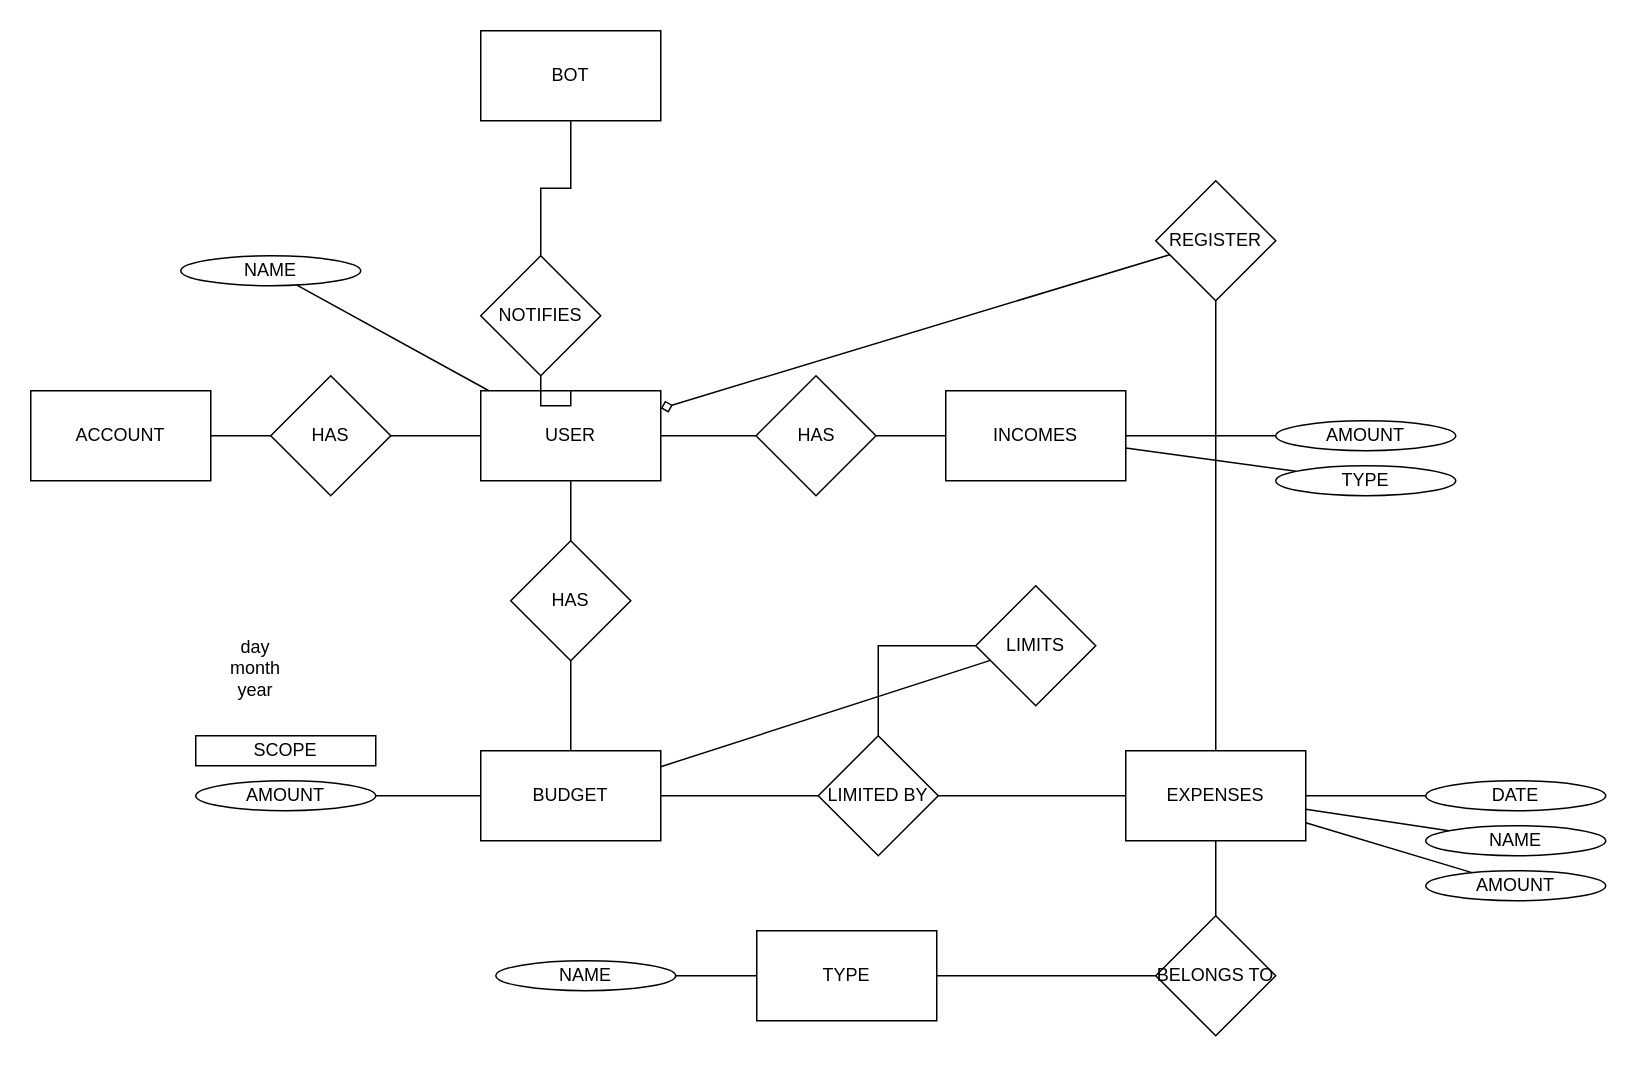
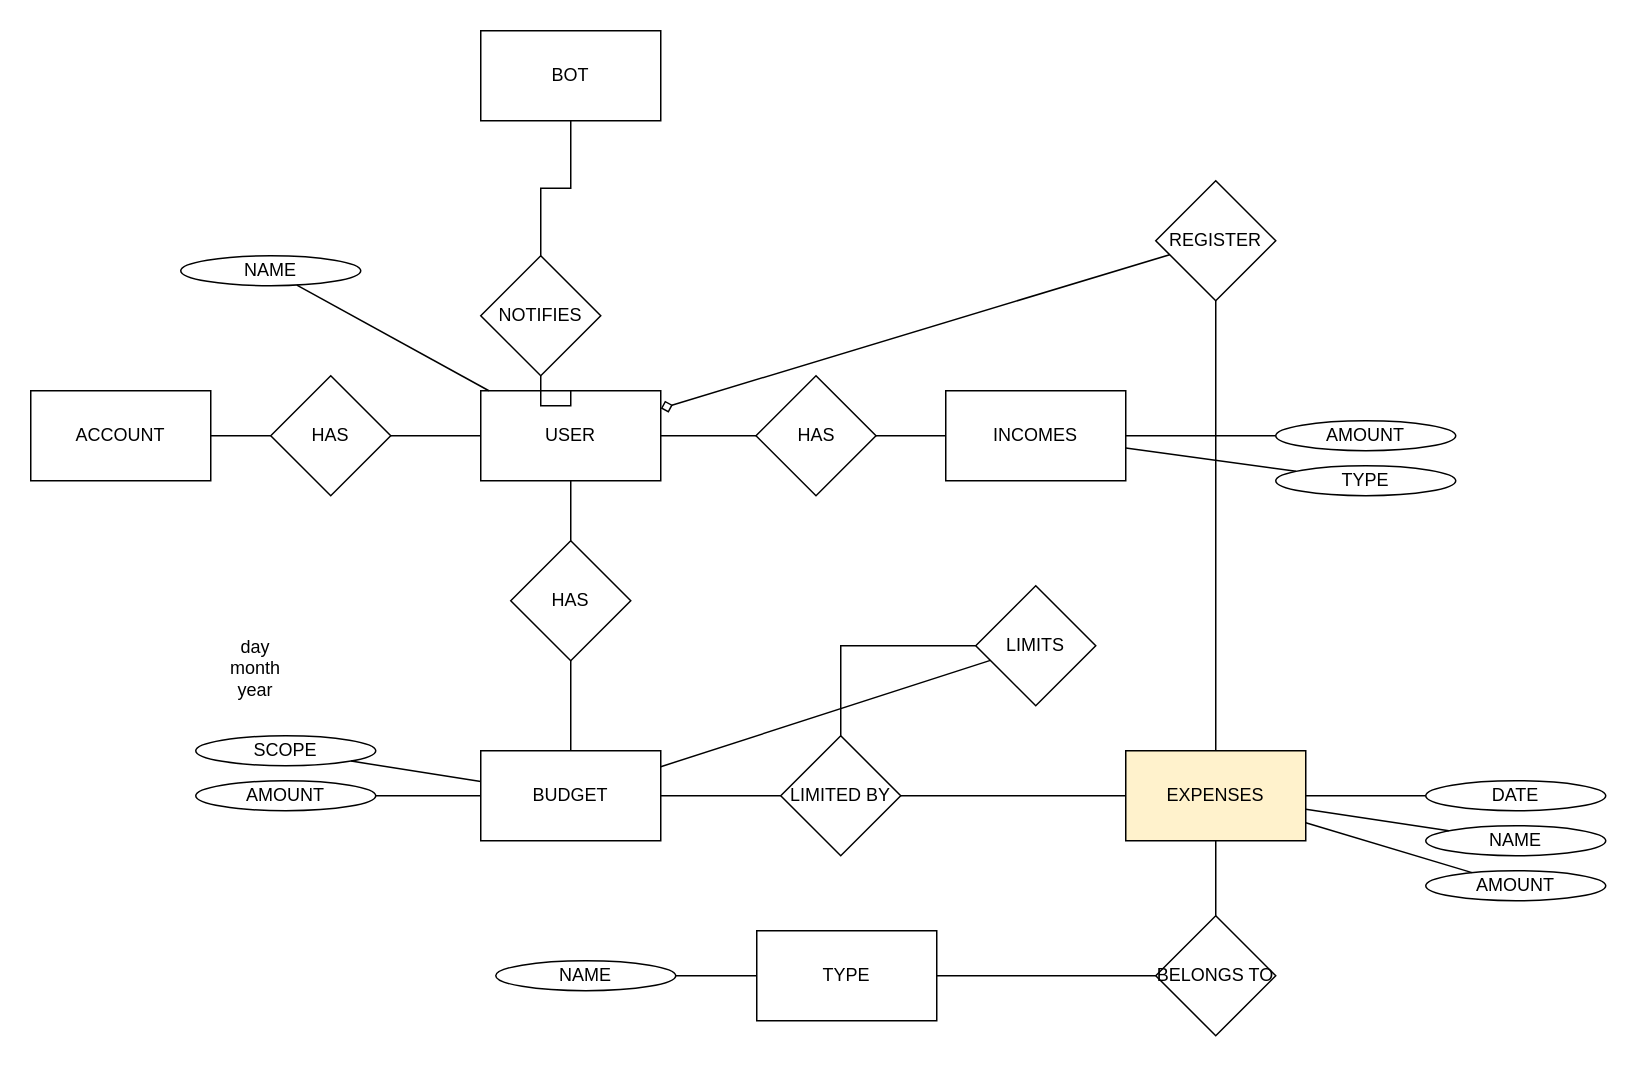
node "SCOPE": shape rectangle -> ellipse
edge "SCOPE" -- "BUDGET": added
node "LIMITED BY": moved (878, 796) -> (841, 796)
node "EXPENSES": fillcolor #ffffff -> #fff2cc
